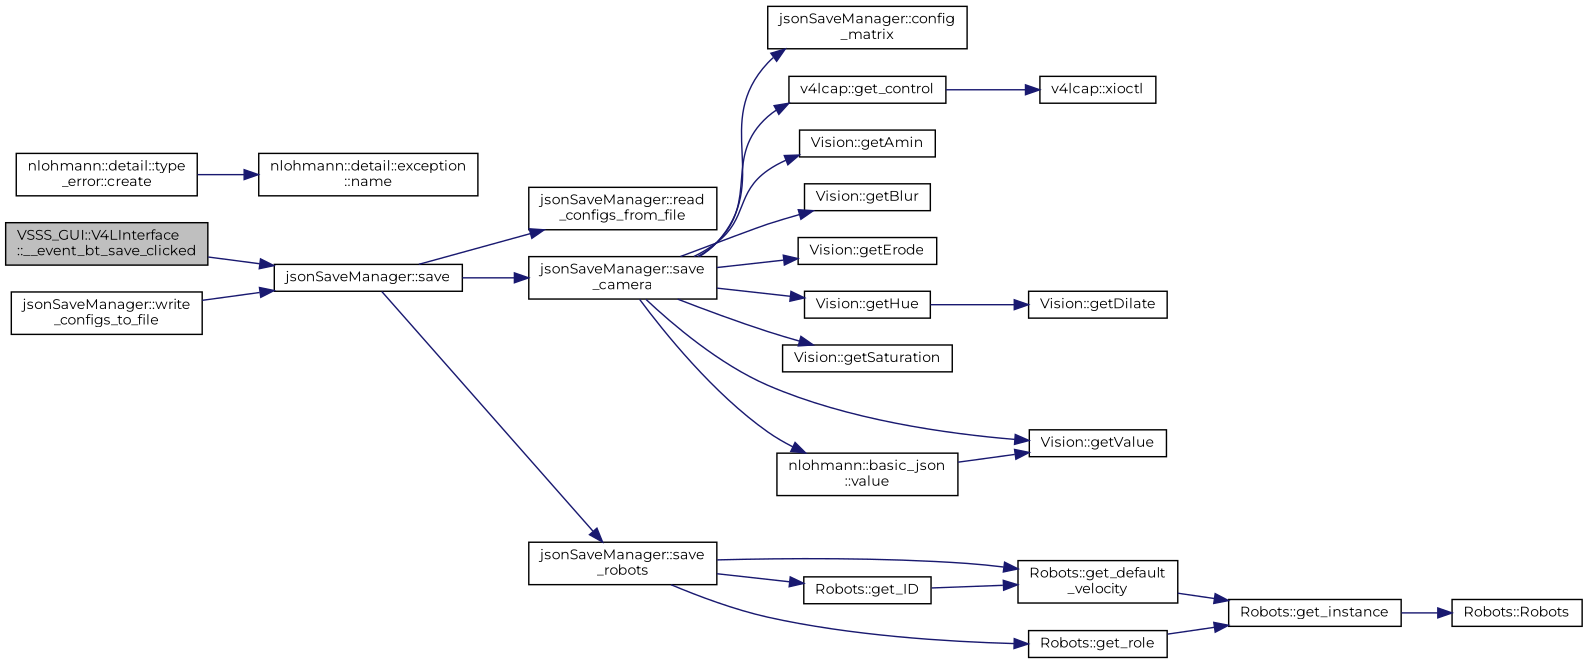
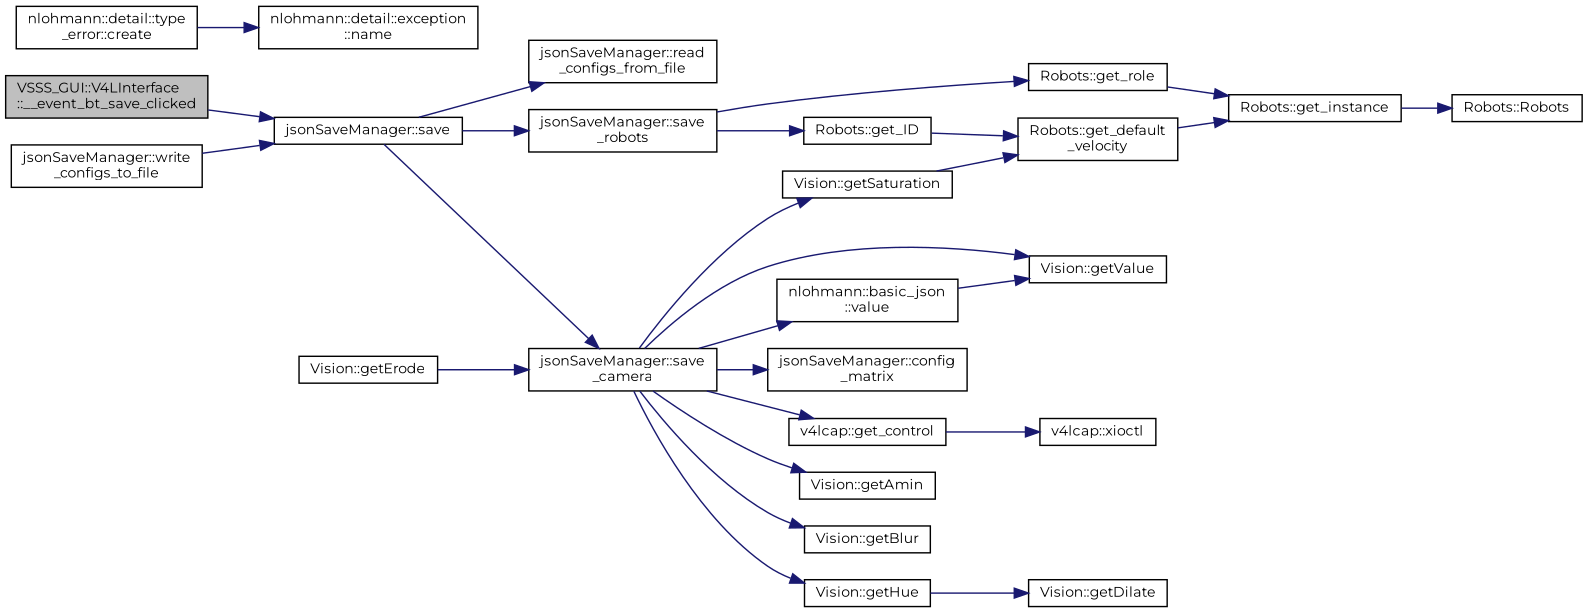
edge "jsonSaveManager::save _camera" -> "Vision::getErode": reversed
edge "jsonSaveManager::save _robots" -> "Robots::get_default _velocity": now "Vision::getSaturation" -> "Robots::get_default _velocity"
